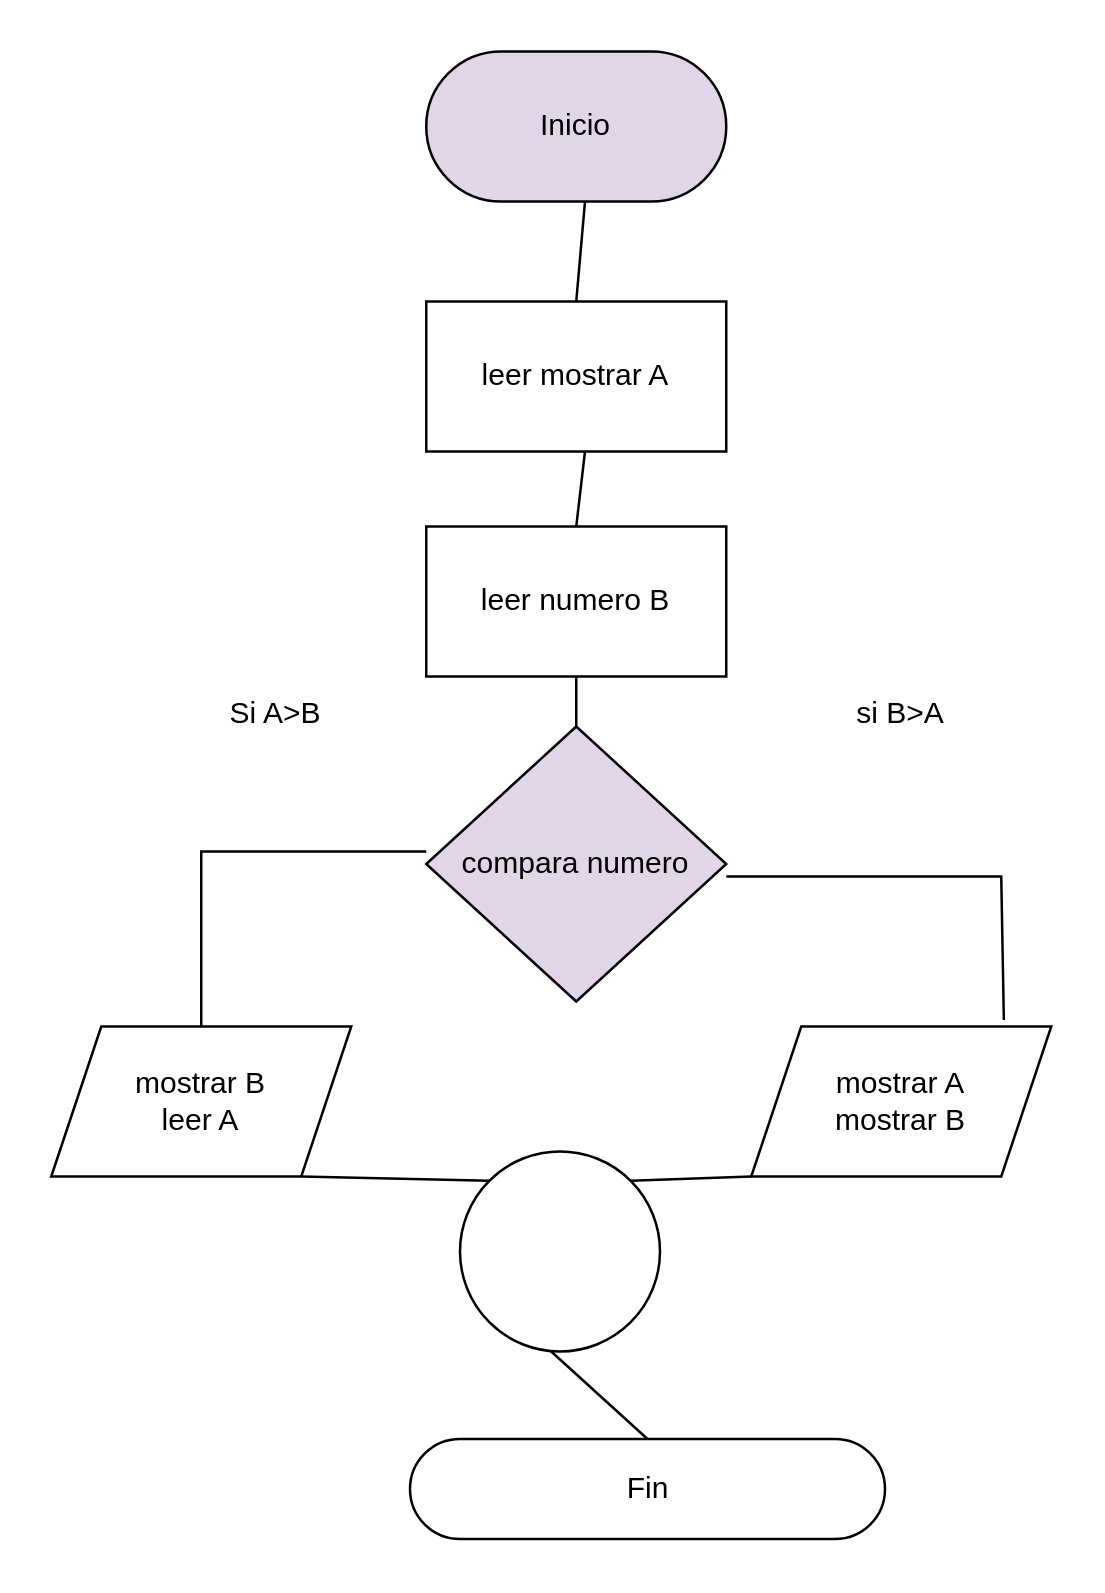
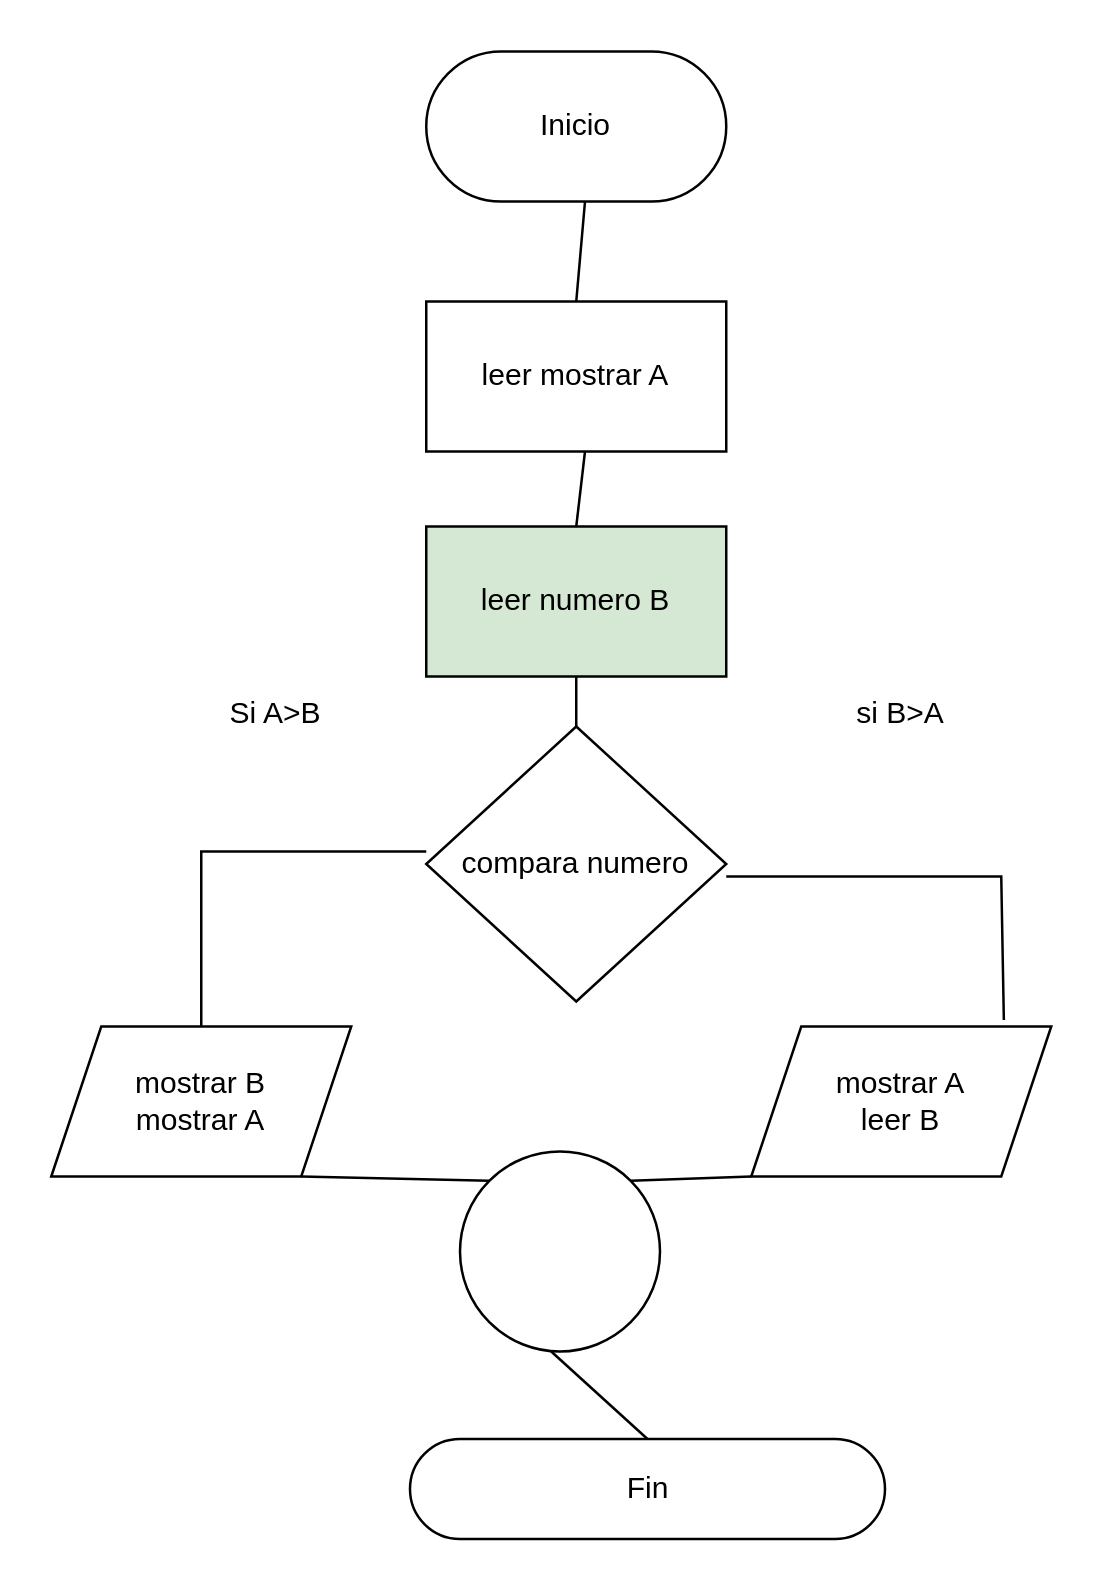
node "Inicio": fillcolor #e1d5e7 -> #ffffff
node "leer numero B": fillcolor #ffffff -> #d5e8d4
node "compara numero": fillcolor #e1d5e7 -> #ffffff
node "mostrar B leer A": label "mostrar B leer A" -> "mostrar B mostrar A"
node "mostrar A mostrar B": label "mostrar A mostrar B" -> "mostrar A leer B"
